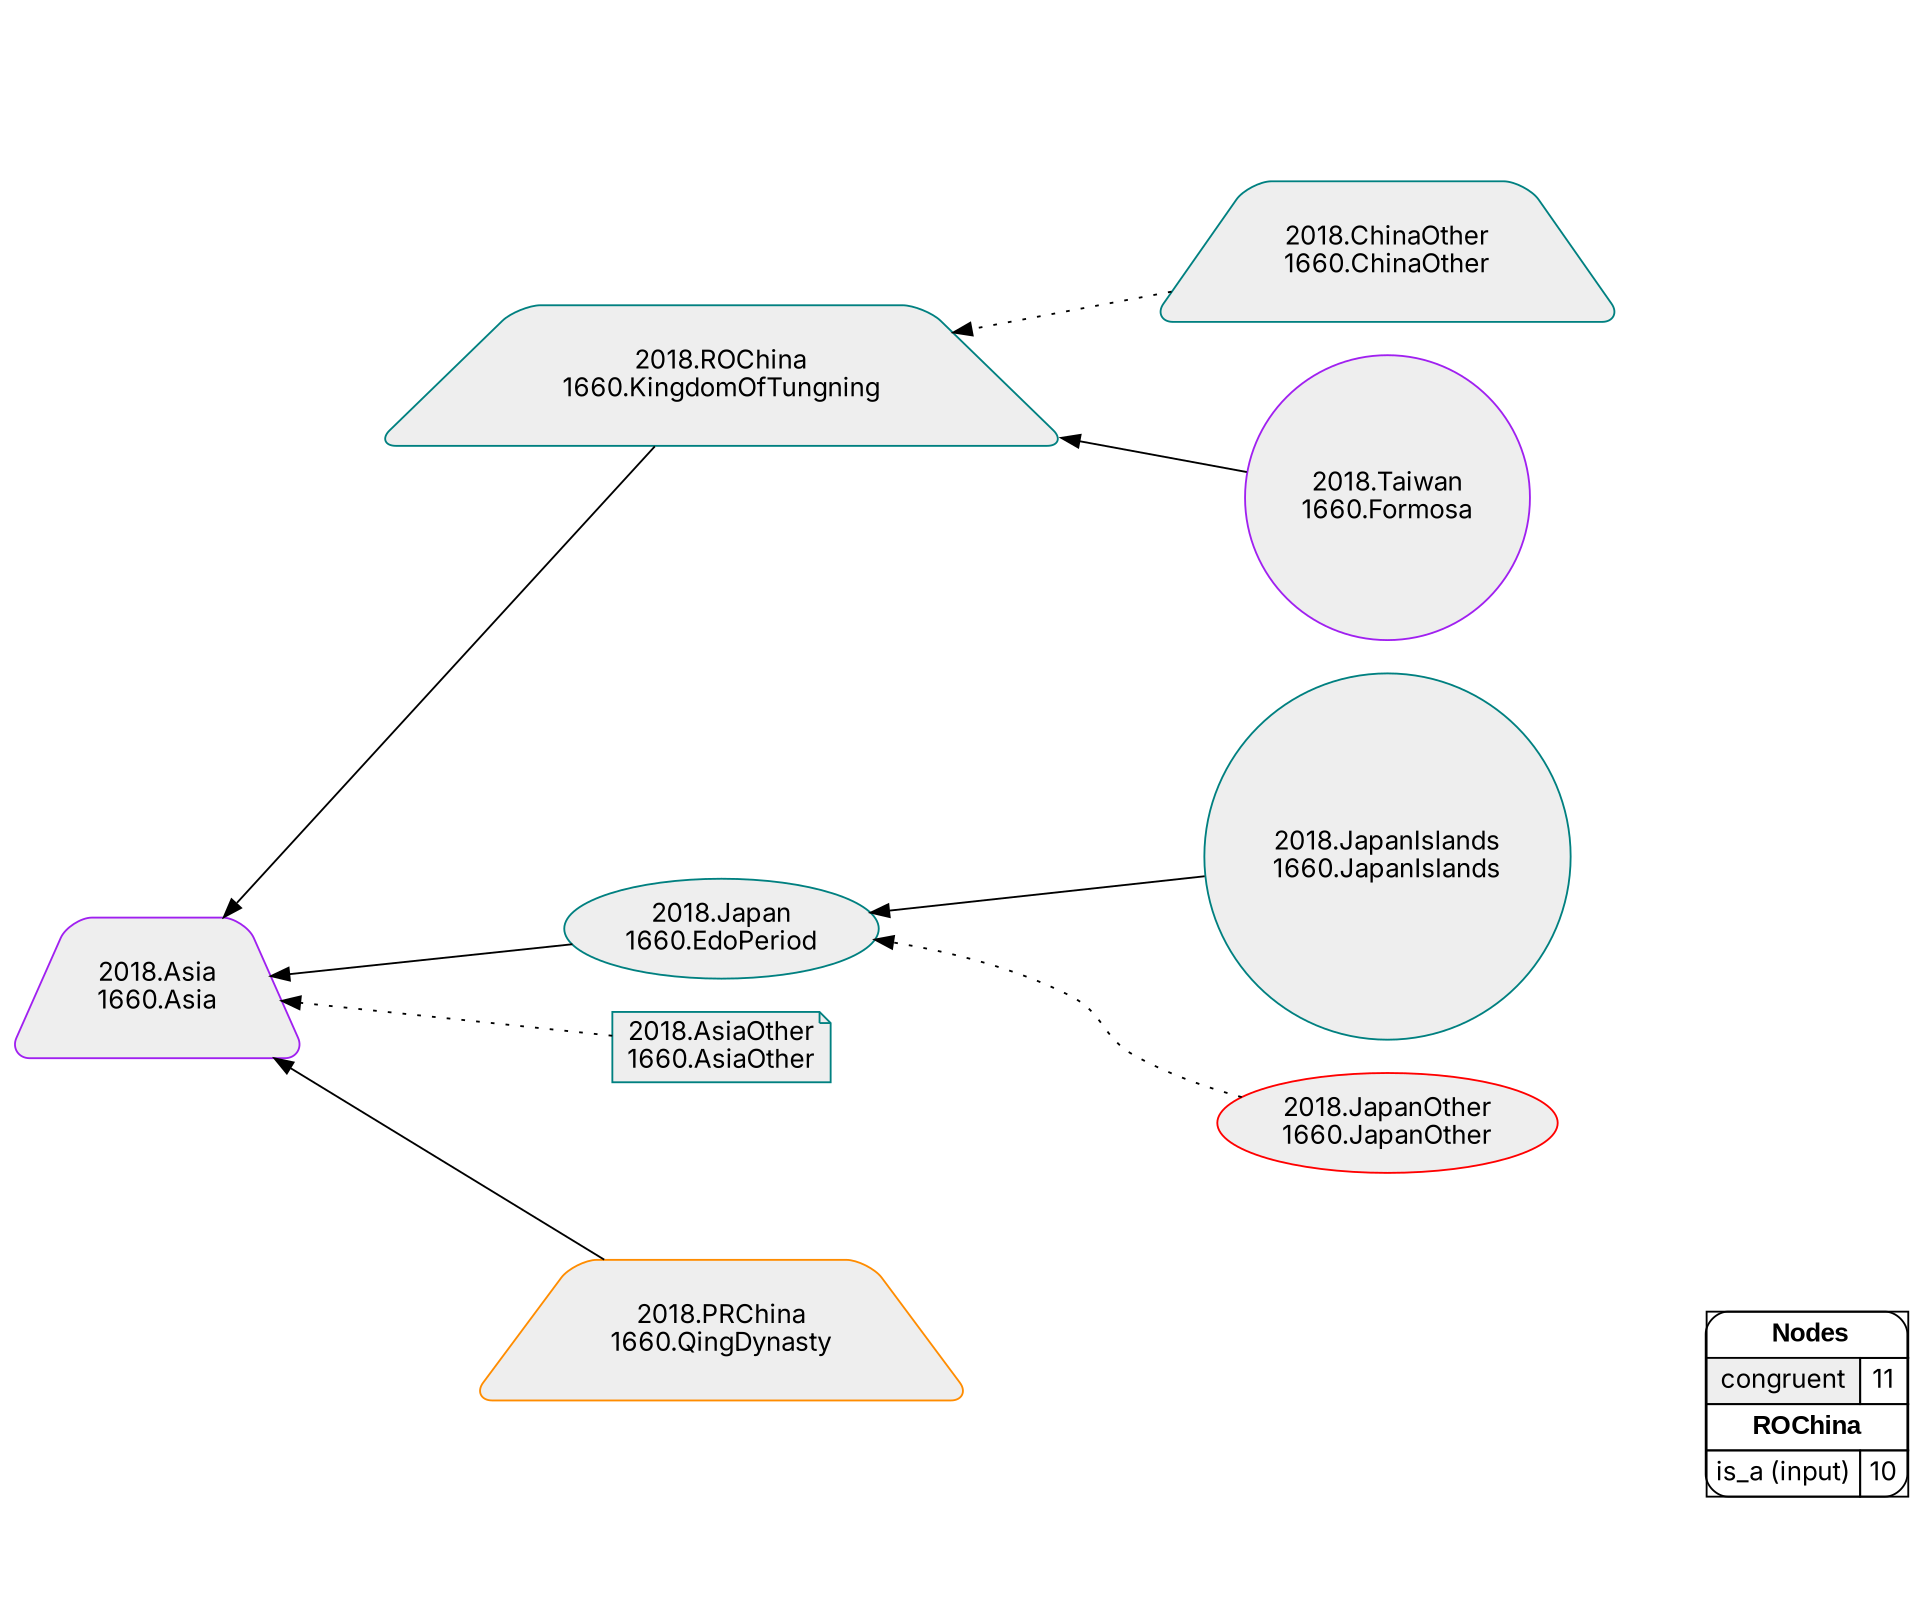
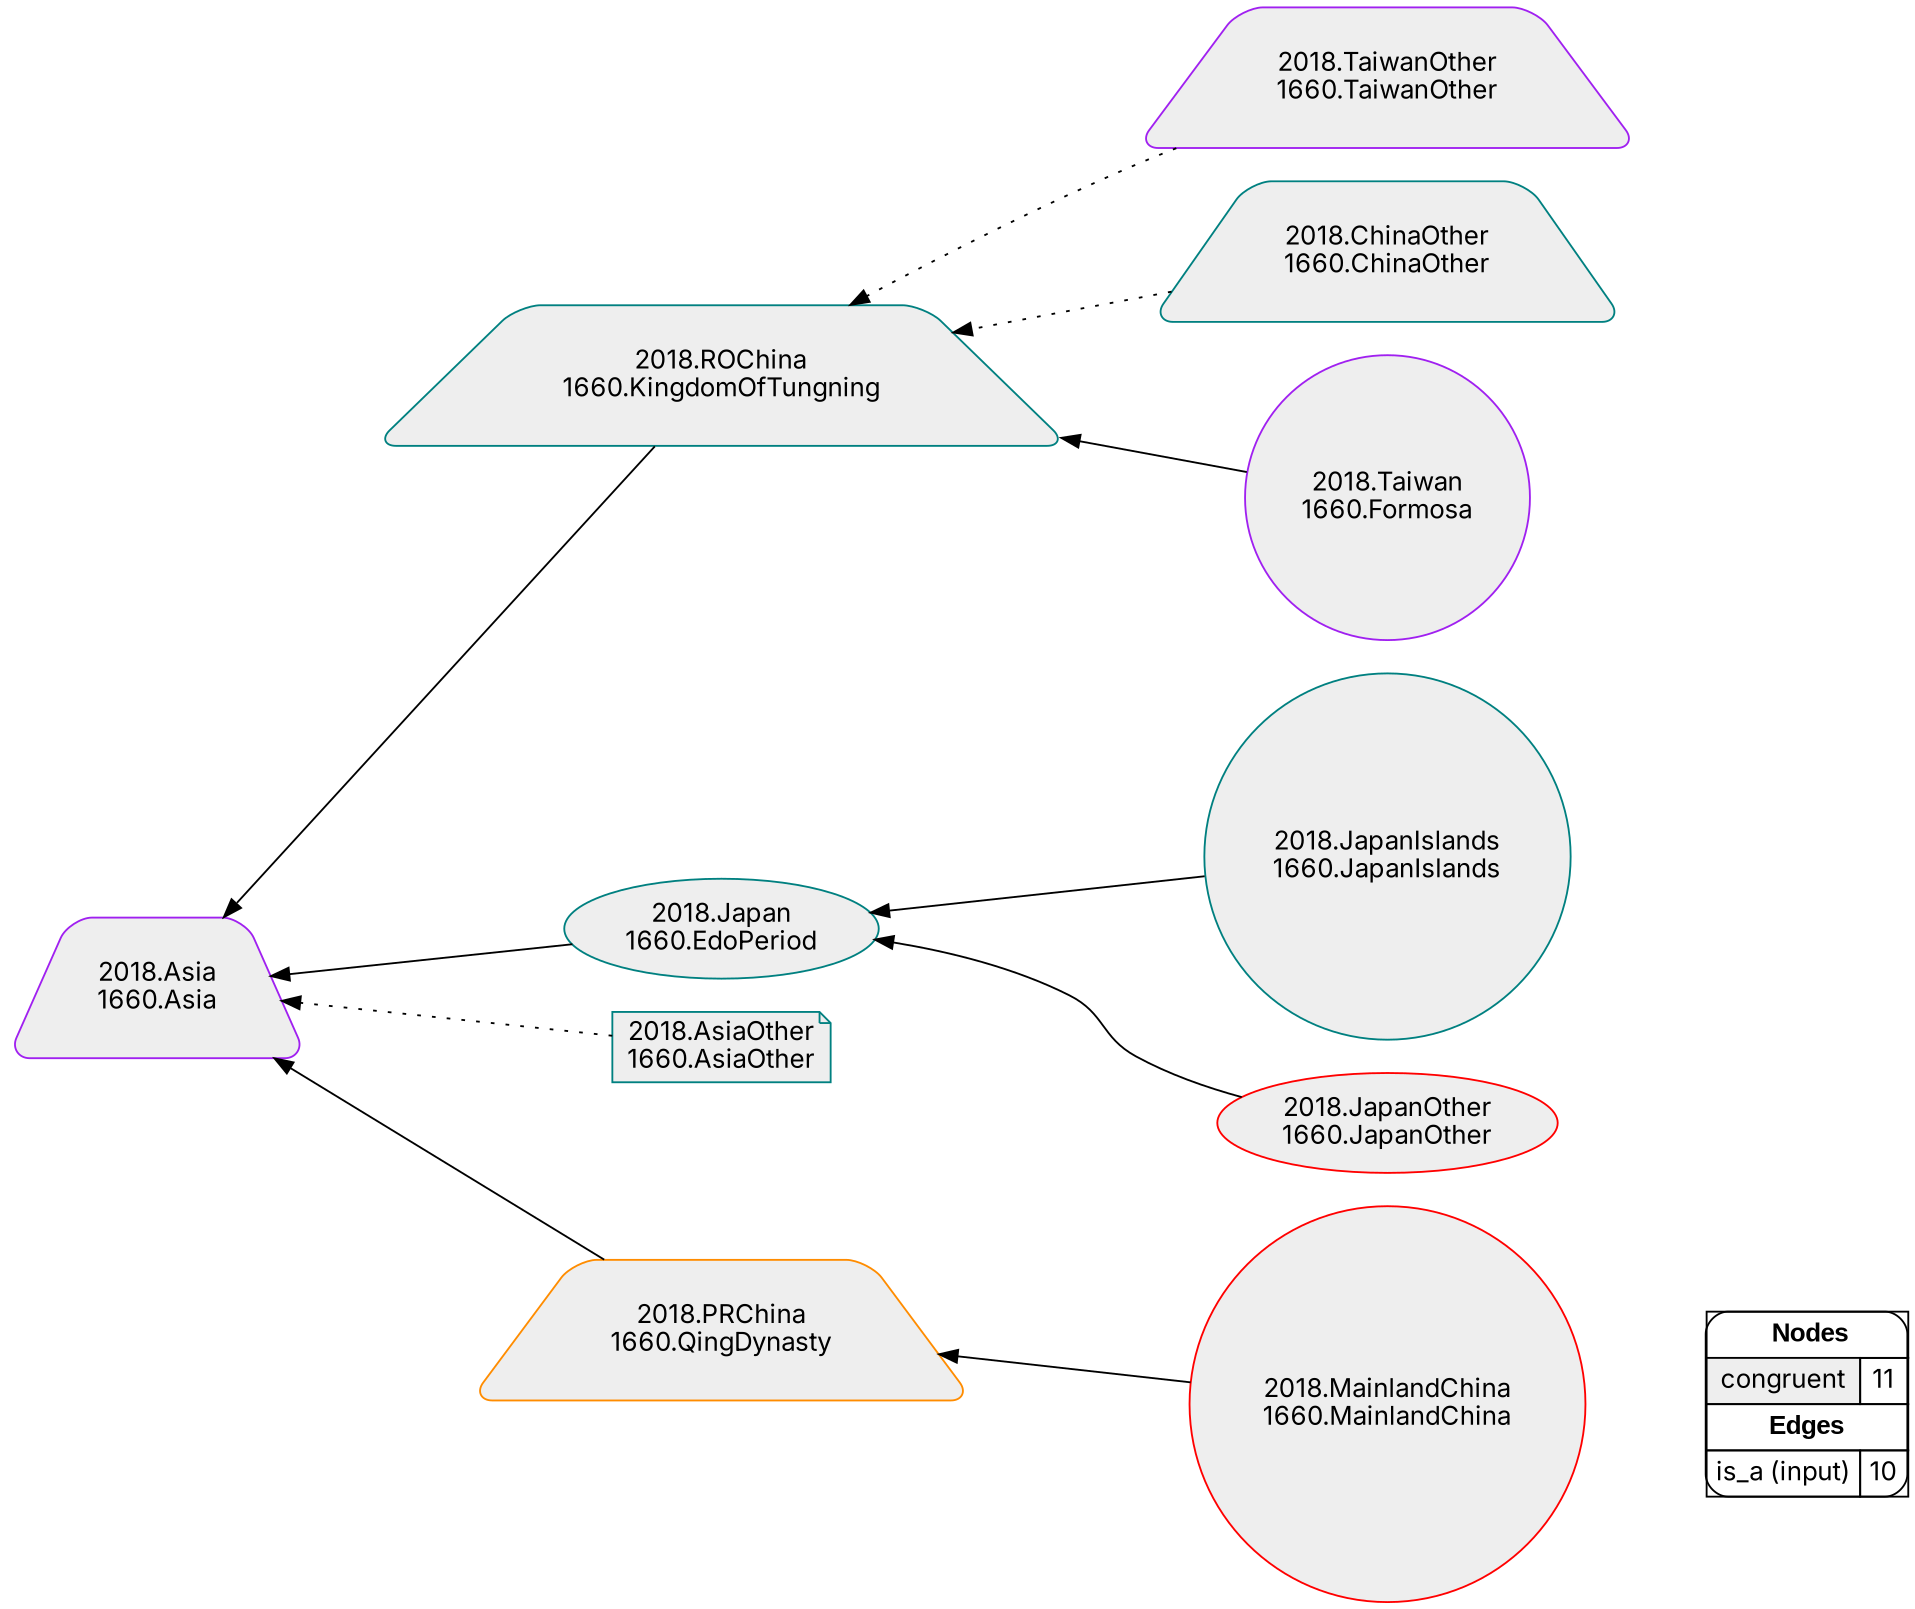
node "2018.TaiwanOther 1660.TaiwanOther": added
edge "2018.JapanOther 1660.JapanOther" -> "2018.Japan 1660.EdoPeriod": style dotted -> solid
node "2018.MainlandChina 1660.MainlandChina": added
node "Nodes": text "ROChina" -> "Edges"
